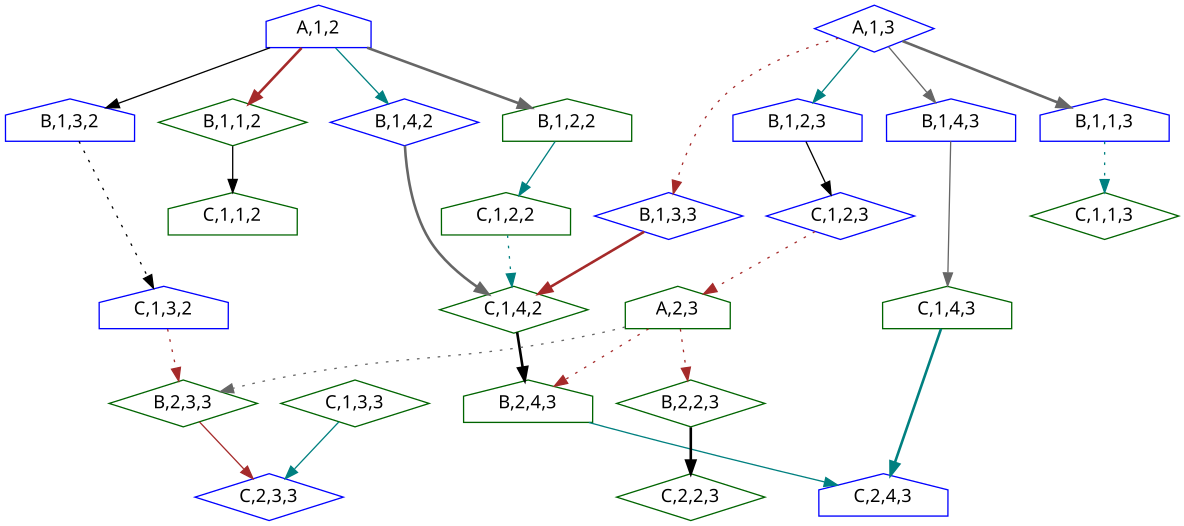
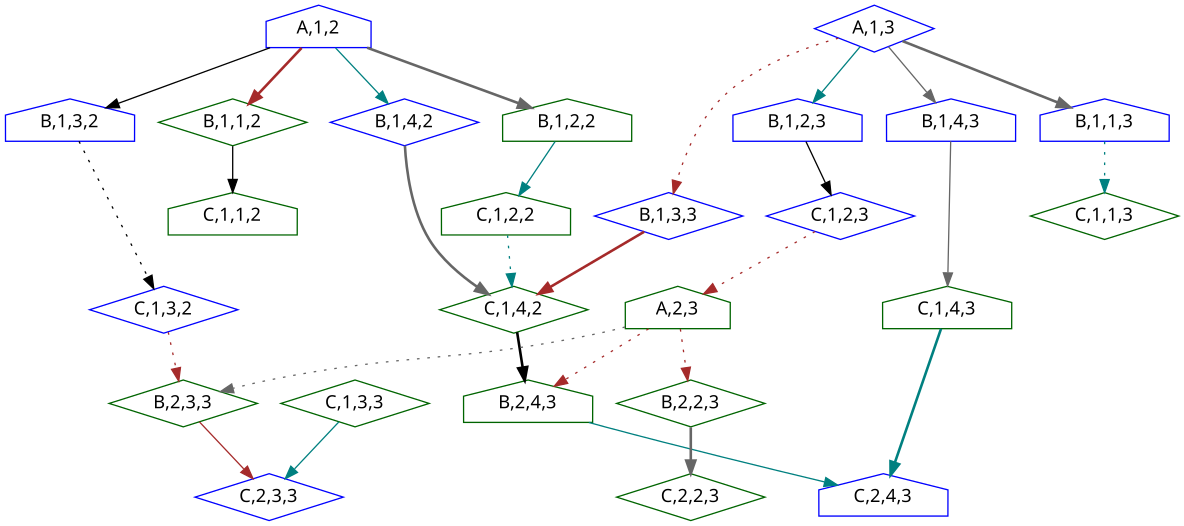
node "C,1,3,2": shape house -> diamond
edge "B,2,2,3" -> "C,2,2,3": color black -> gray40
